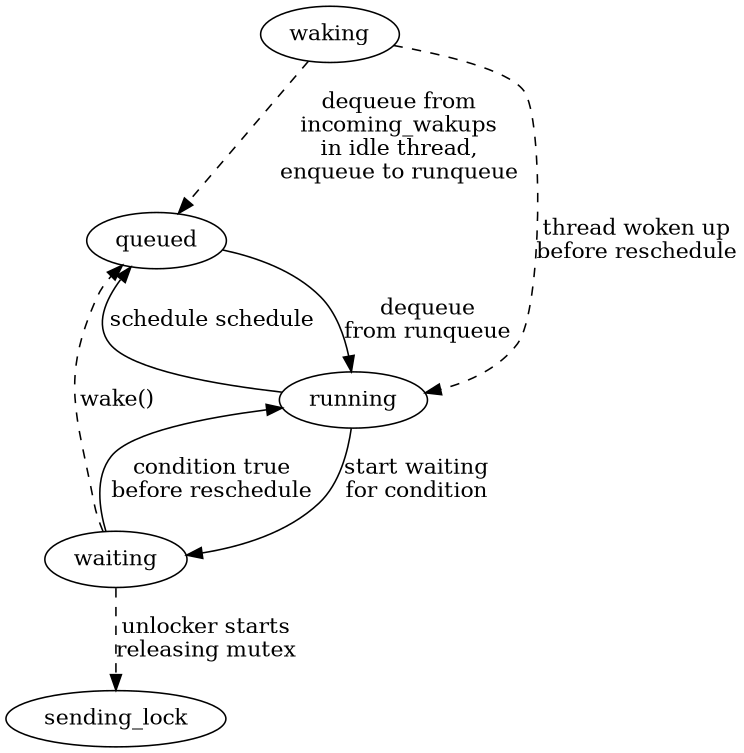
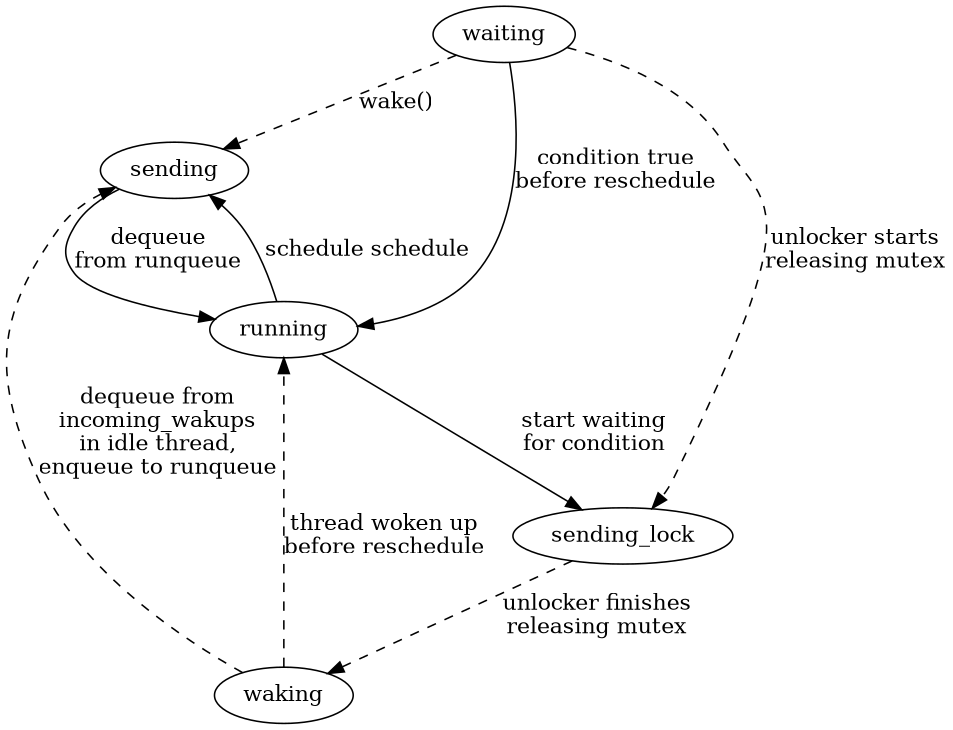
node "queued": label "queued" -> "sending"
edge "running" -> "waiting": now "running" -> "sending_lock"
edge "sending_lock" -> "waking": added, label "unlocker finishes releasing mutex"
